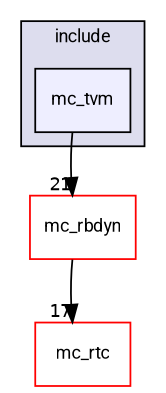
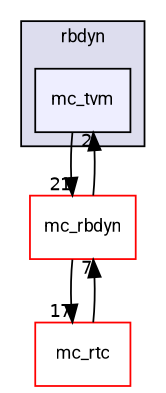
cluster "include": label "include" -> "rbdyn"
edge "mc_rbdyn" -> "mc_tvm": added
edge "mc_rtc" -> "mc_rbdyn": added
